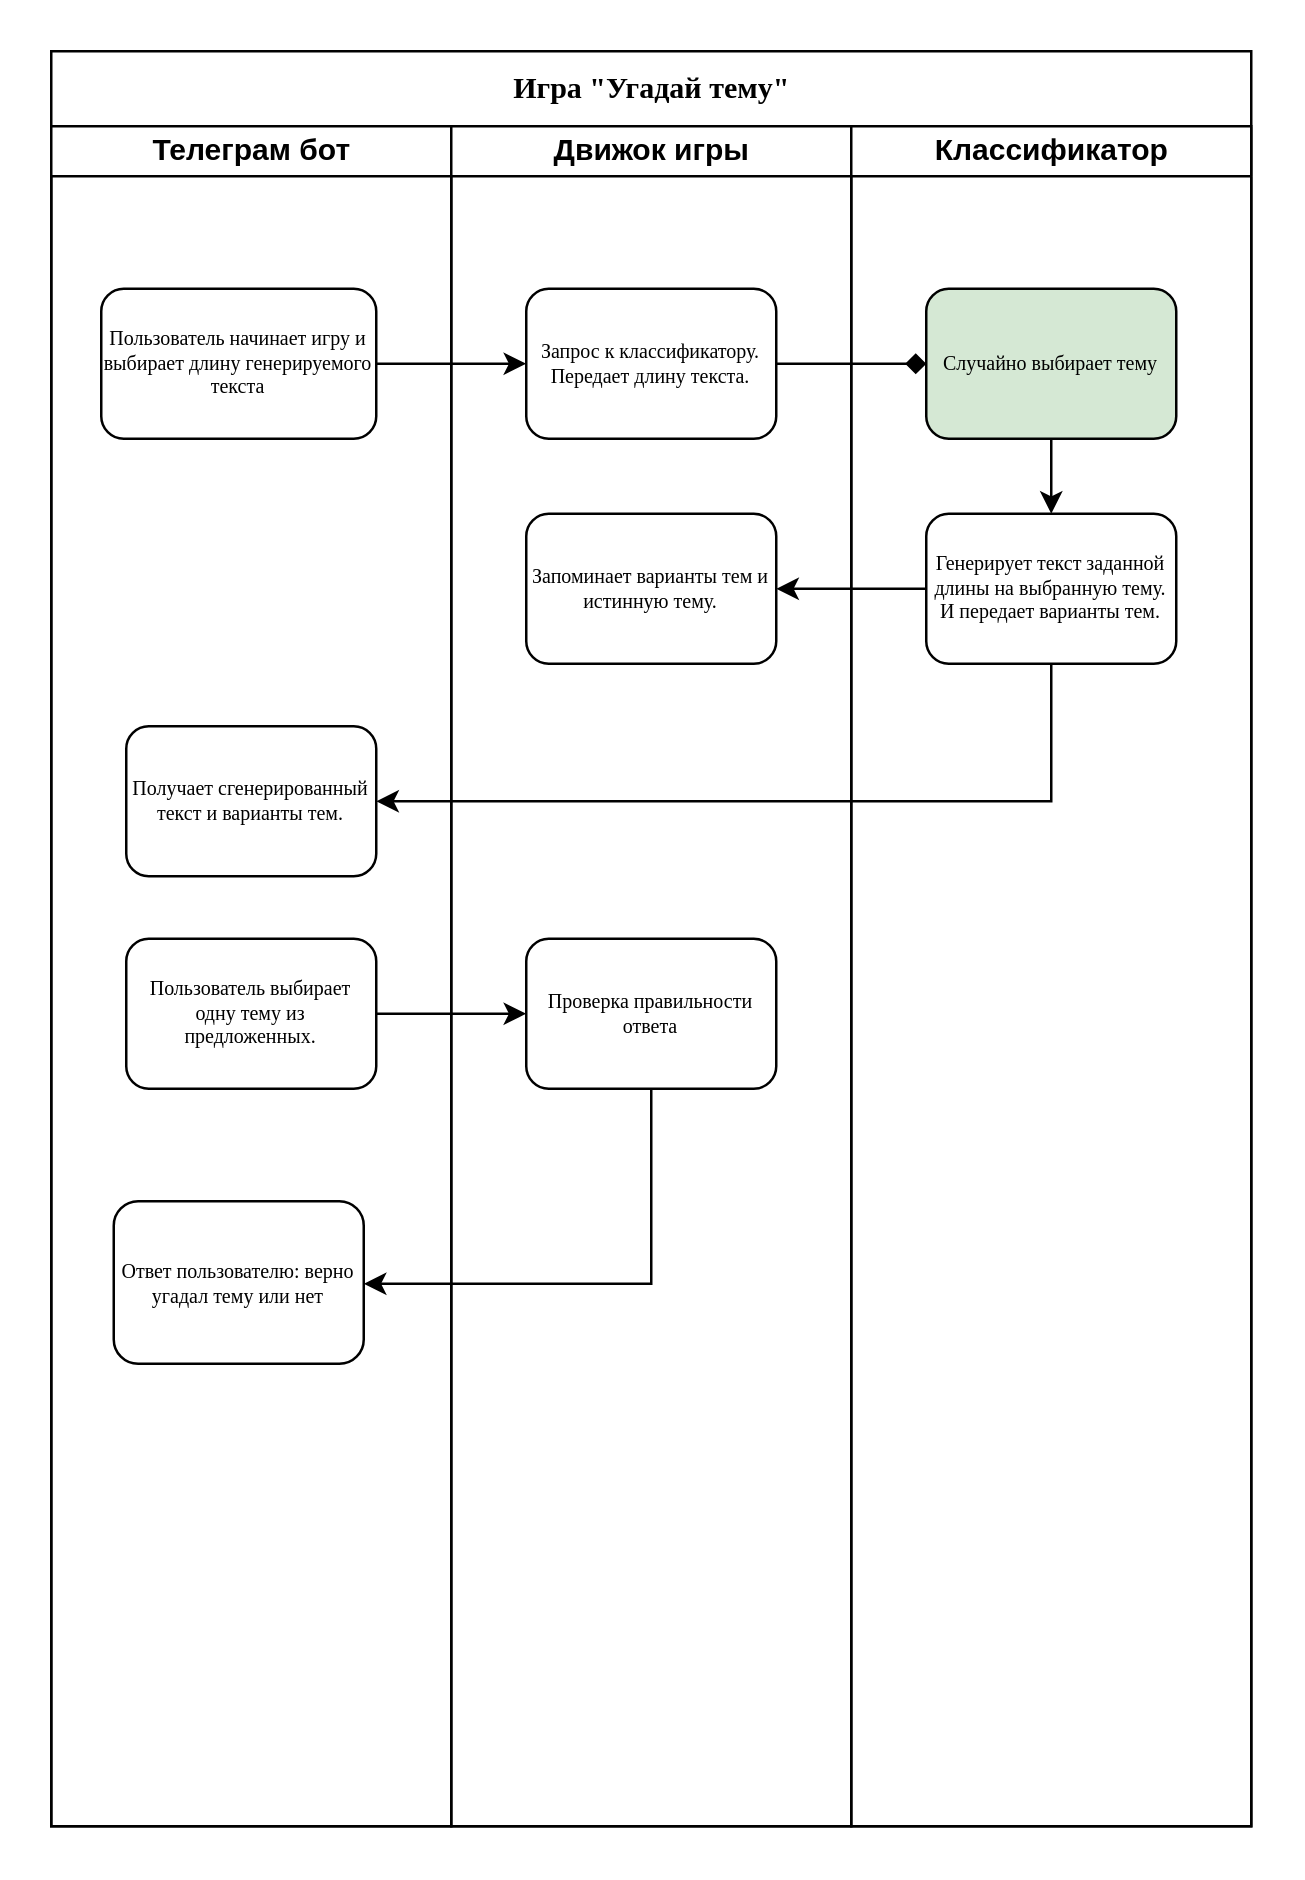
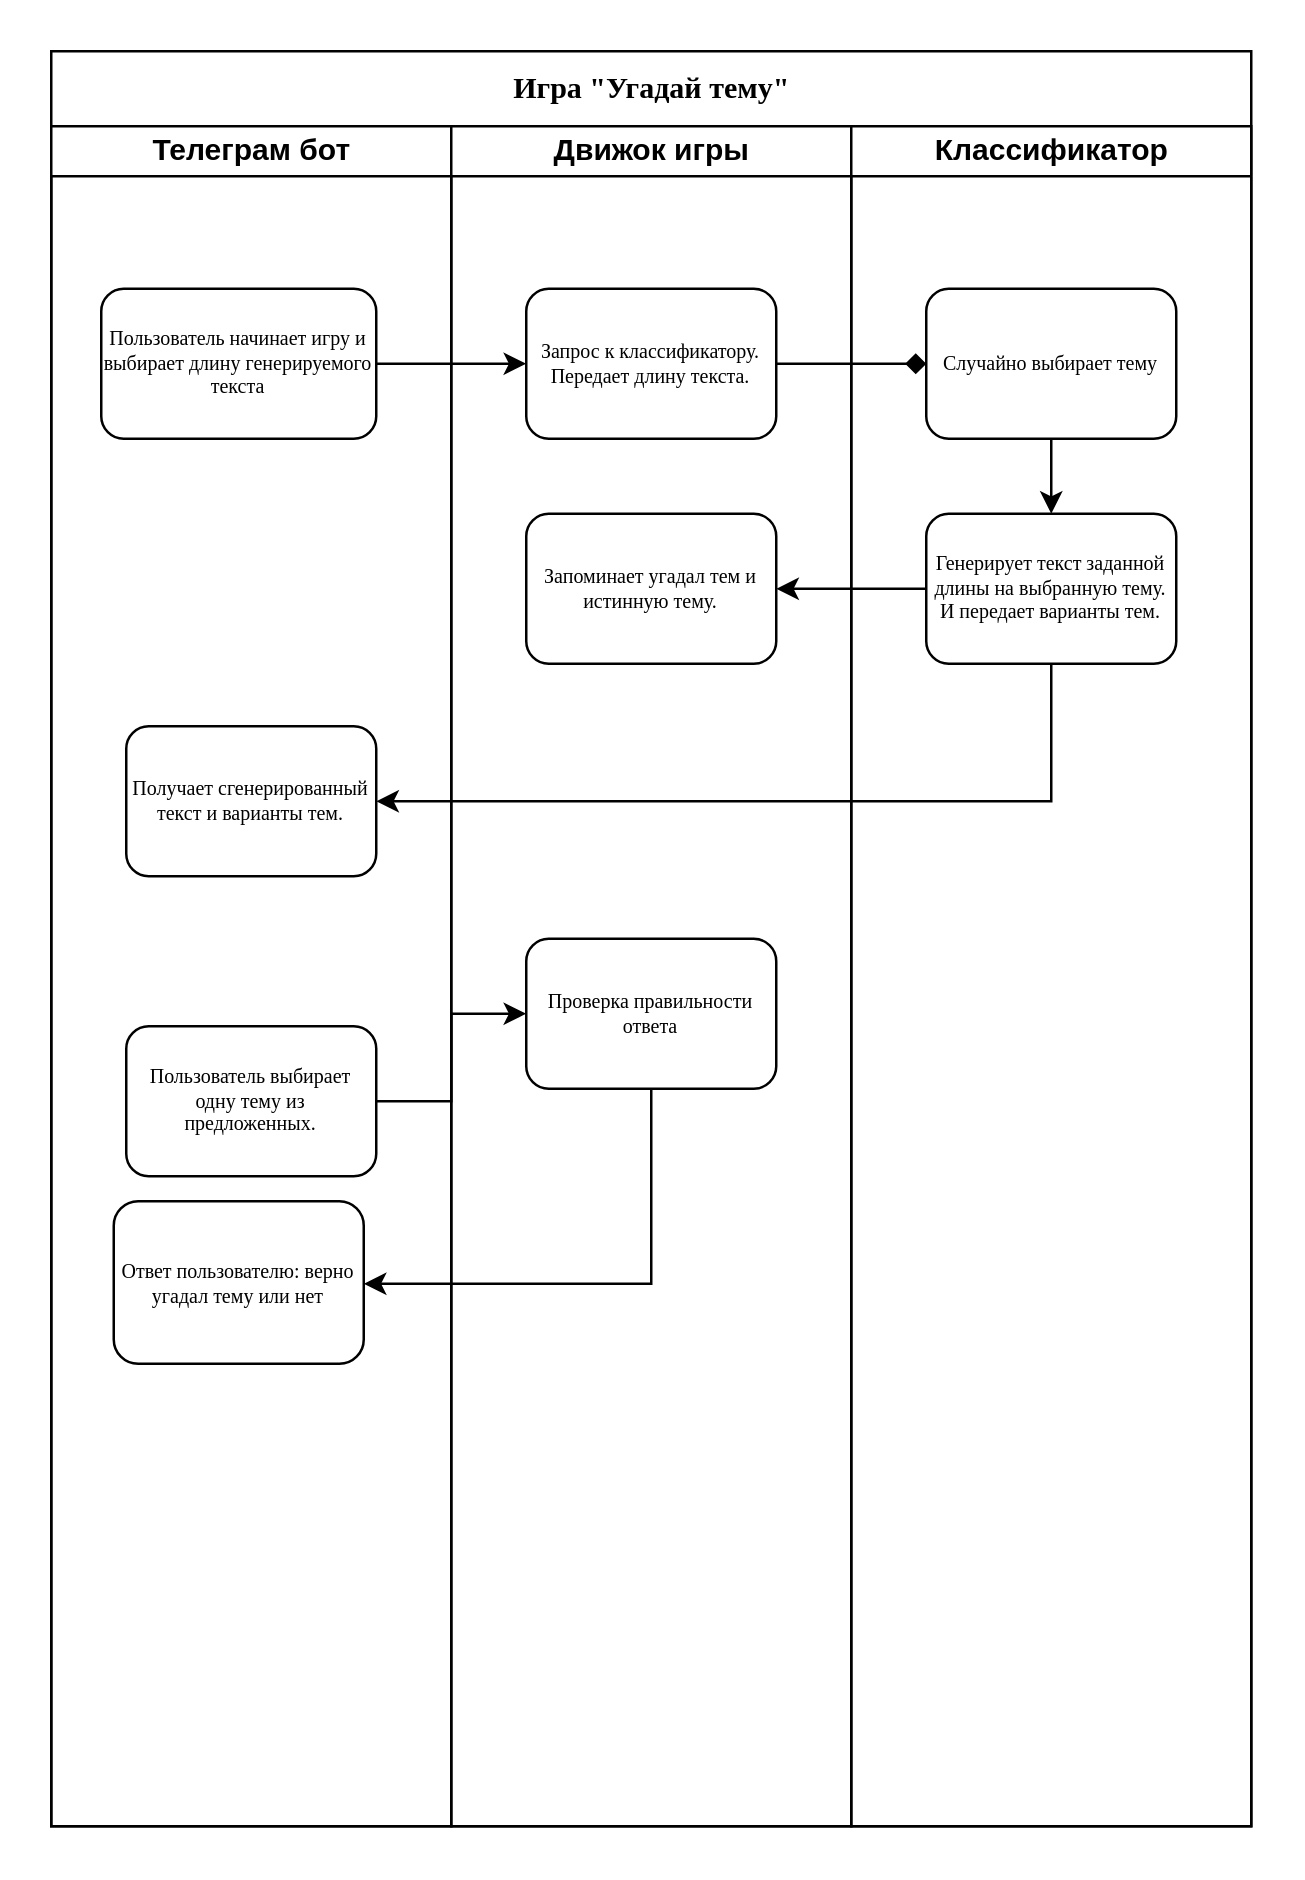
node "Случайно выбирает тему": fillcolor #d5e8d4 -> #ffffff
node "Запоминает варианты тем и истинную тему.": label "Запоминает варианты тем и истинную тему." -> "Запоминает угадал тем и истинную тему."
node "Пользователь выбирает одну тему из предложенных.": moved (251, 1014) -> (251, 1101)
